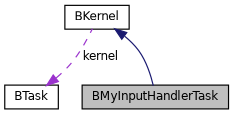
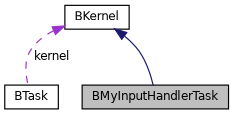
edge "BKernel" -> "BTask": reversed
